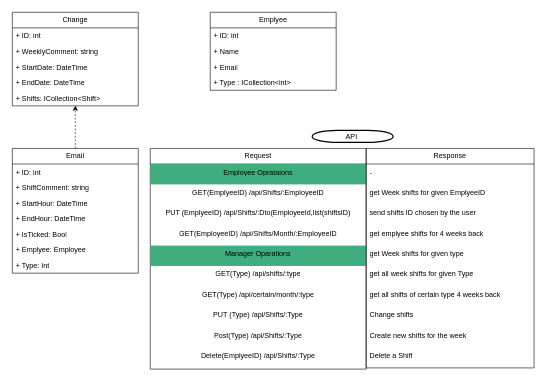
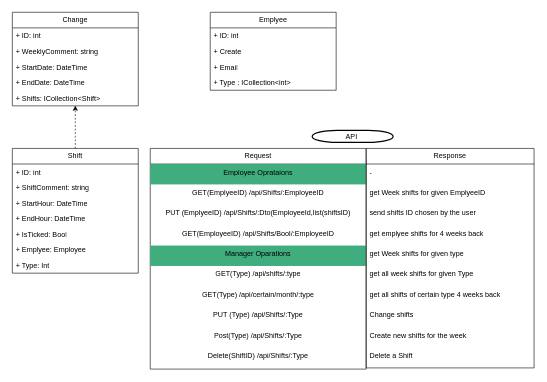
node "+ Name": label "+ Name" -> "+ Create"
node "Email": label "Email" -> "Shift"
node "GET(EmployeeID) /api/Shifts/Month/:EmployeeID": label "GET(EmployeeID) /api/Shifts/Month/:EmployeeID" -> "GET(EmployeeID) /api/Shifts/Bool/:EmployeeID"
node "Delete(EmplyeeID) /api/Shifts/:Type": label "Delete(EmplyeeID) /api/Shifts/:Type" -> "Delete(ShiftID) /api/Shifts/:Type"
